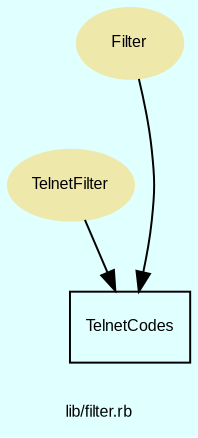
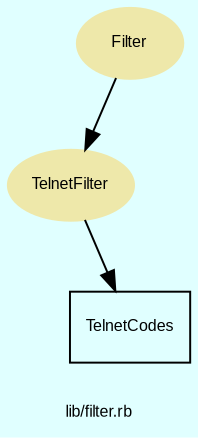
edge "Filter" -> "TelnetCodes": now "Filter" -> "TelnetFilter"
